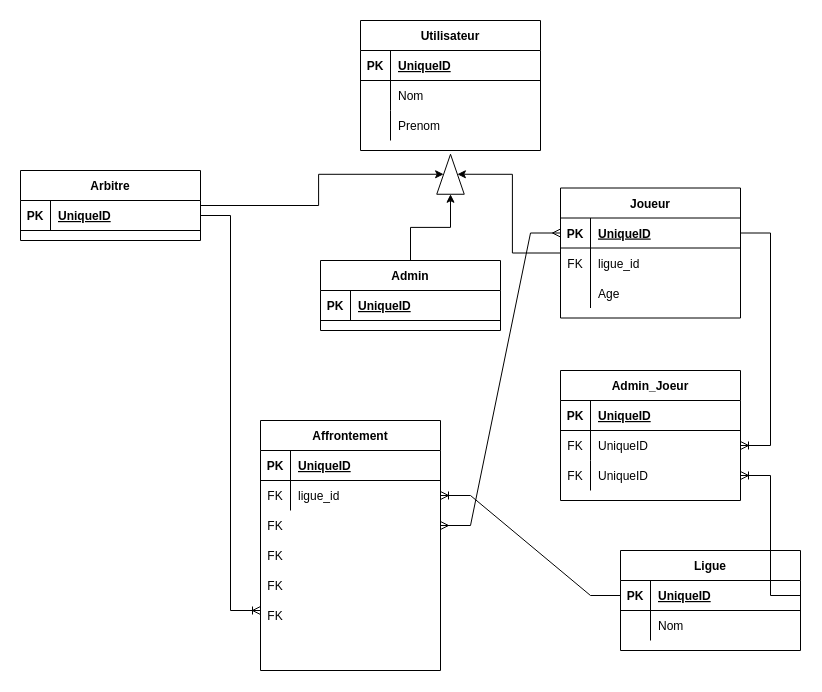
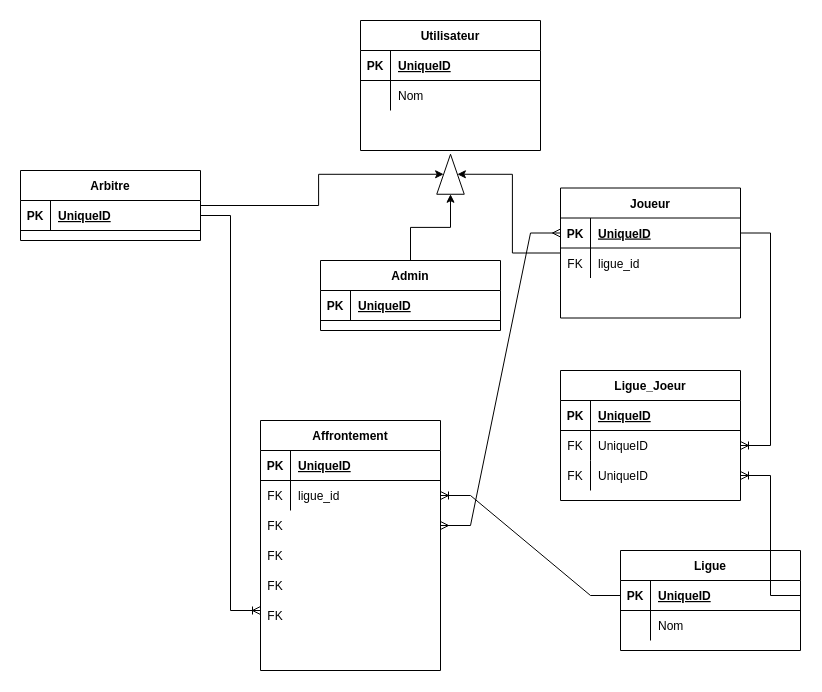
node "Prenom": removed
node "Age": removed
node "Admin_Joeur": label "Admin_Joeur" -> "Ligue_Joeur"
